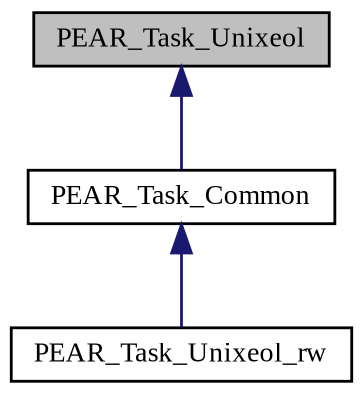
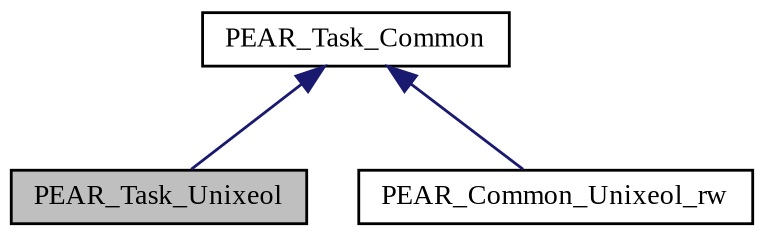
edge "PEAR_Task_Common" -> "PEAR_Task_Unixeol": reversed
node "PEAR_Task_Unixeol_rw": label "PEAR_Task_Unixeol_rw" -> "PEAR_Common_Unixeol_rw"
